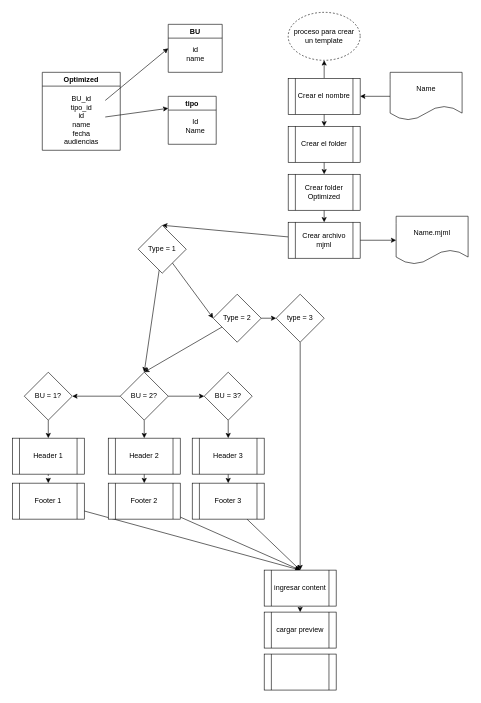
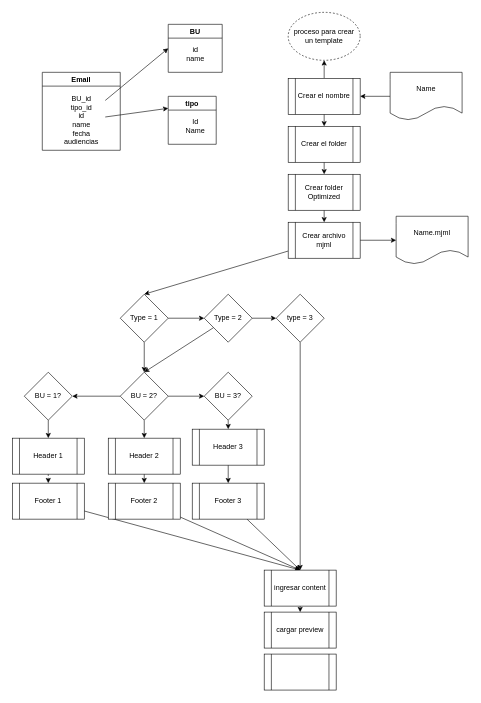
node "Optimized": label "Optimized" -> "Email"
node "Type = 1": moved (162, 249) -> (144, 318)
node "Type = 2": moved (237, 318) -> (228, 318)
node "Header 3": moved (228, 456) -> (228, 447)
